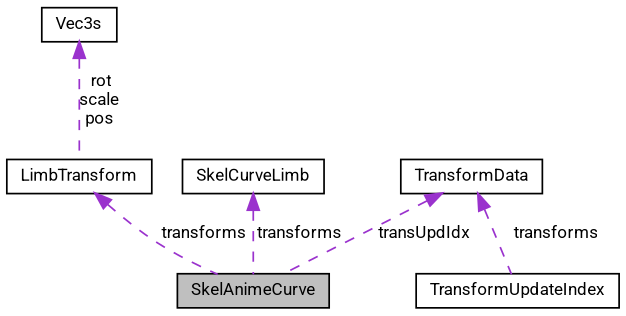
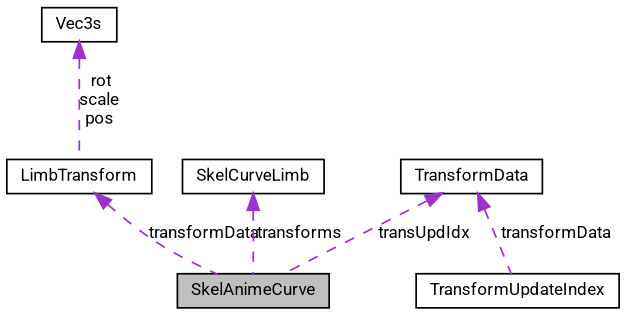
edge "SkelAnimeCurve" -> "LimbTransform": label " transforms" -> " transformData"
edge "TransformUpdateIndex" -> "TransformData": label " transforms" -> " transformData"
